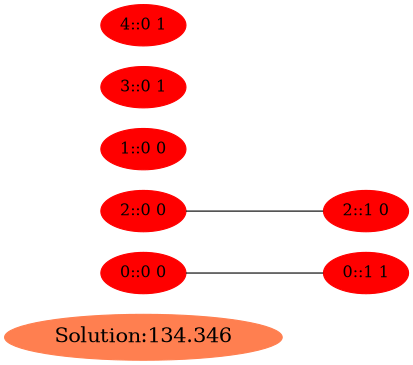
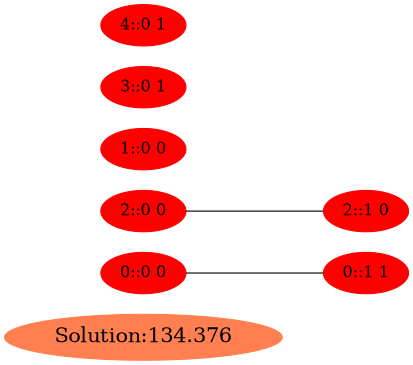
node "Solution:134.346": label "Solution:134.346" -> "Solution:134.376"
